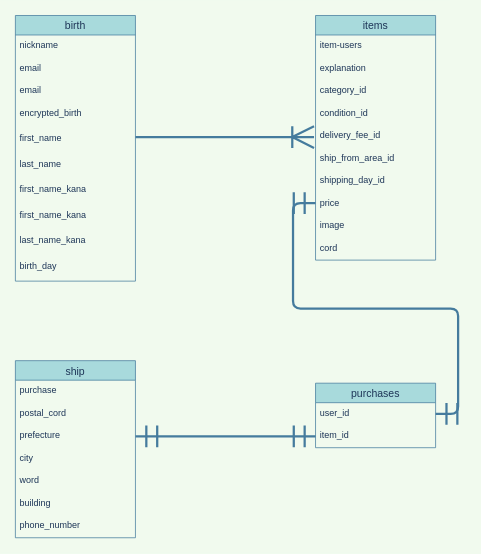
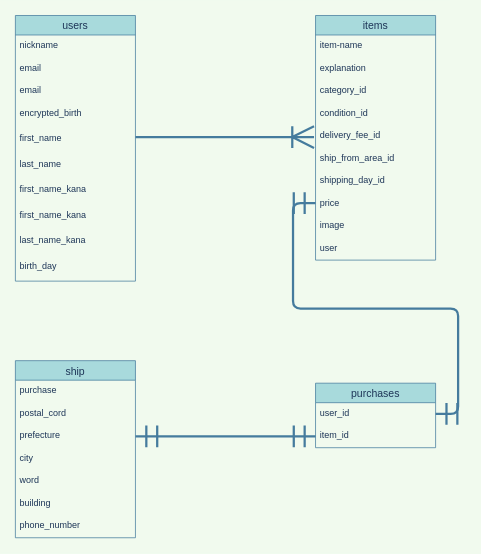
node "birth": label "birth" -> "users"
node "item-users": label "item-users" -> "item-name"
node "cord": label "cord" -> "user"
